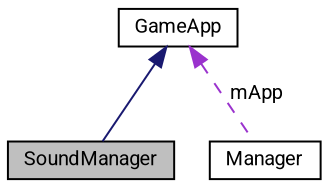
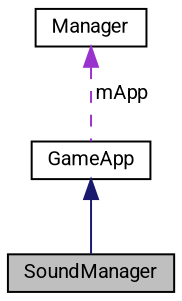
edge "Manager" -> "GameApp": reversed
